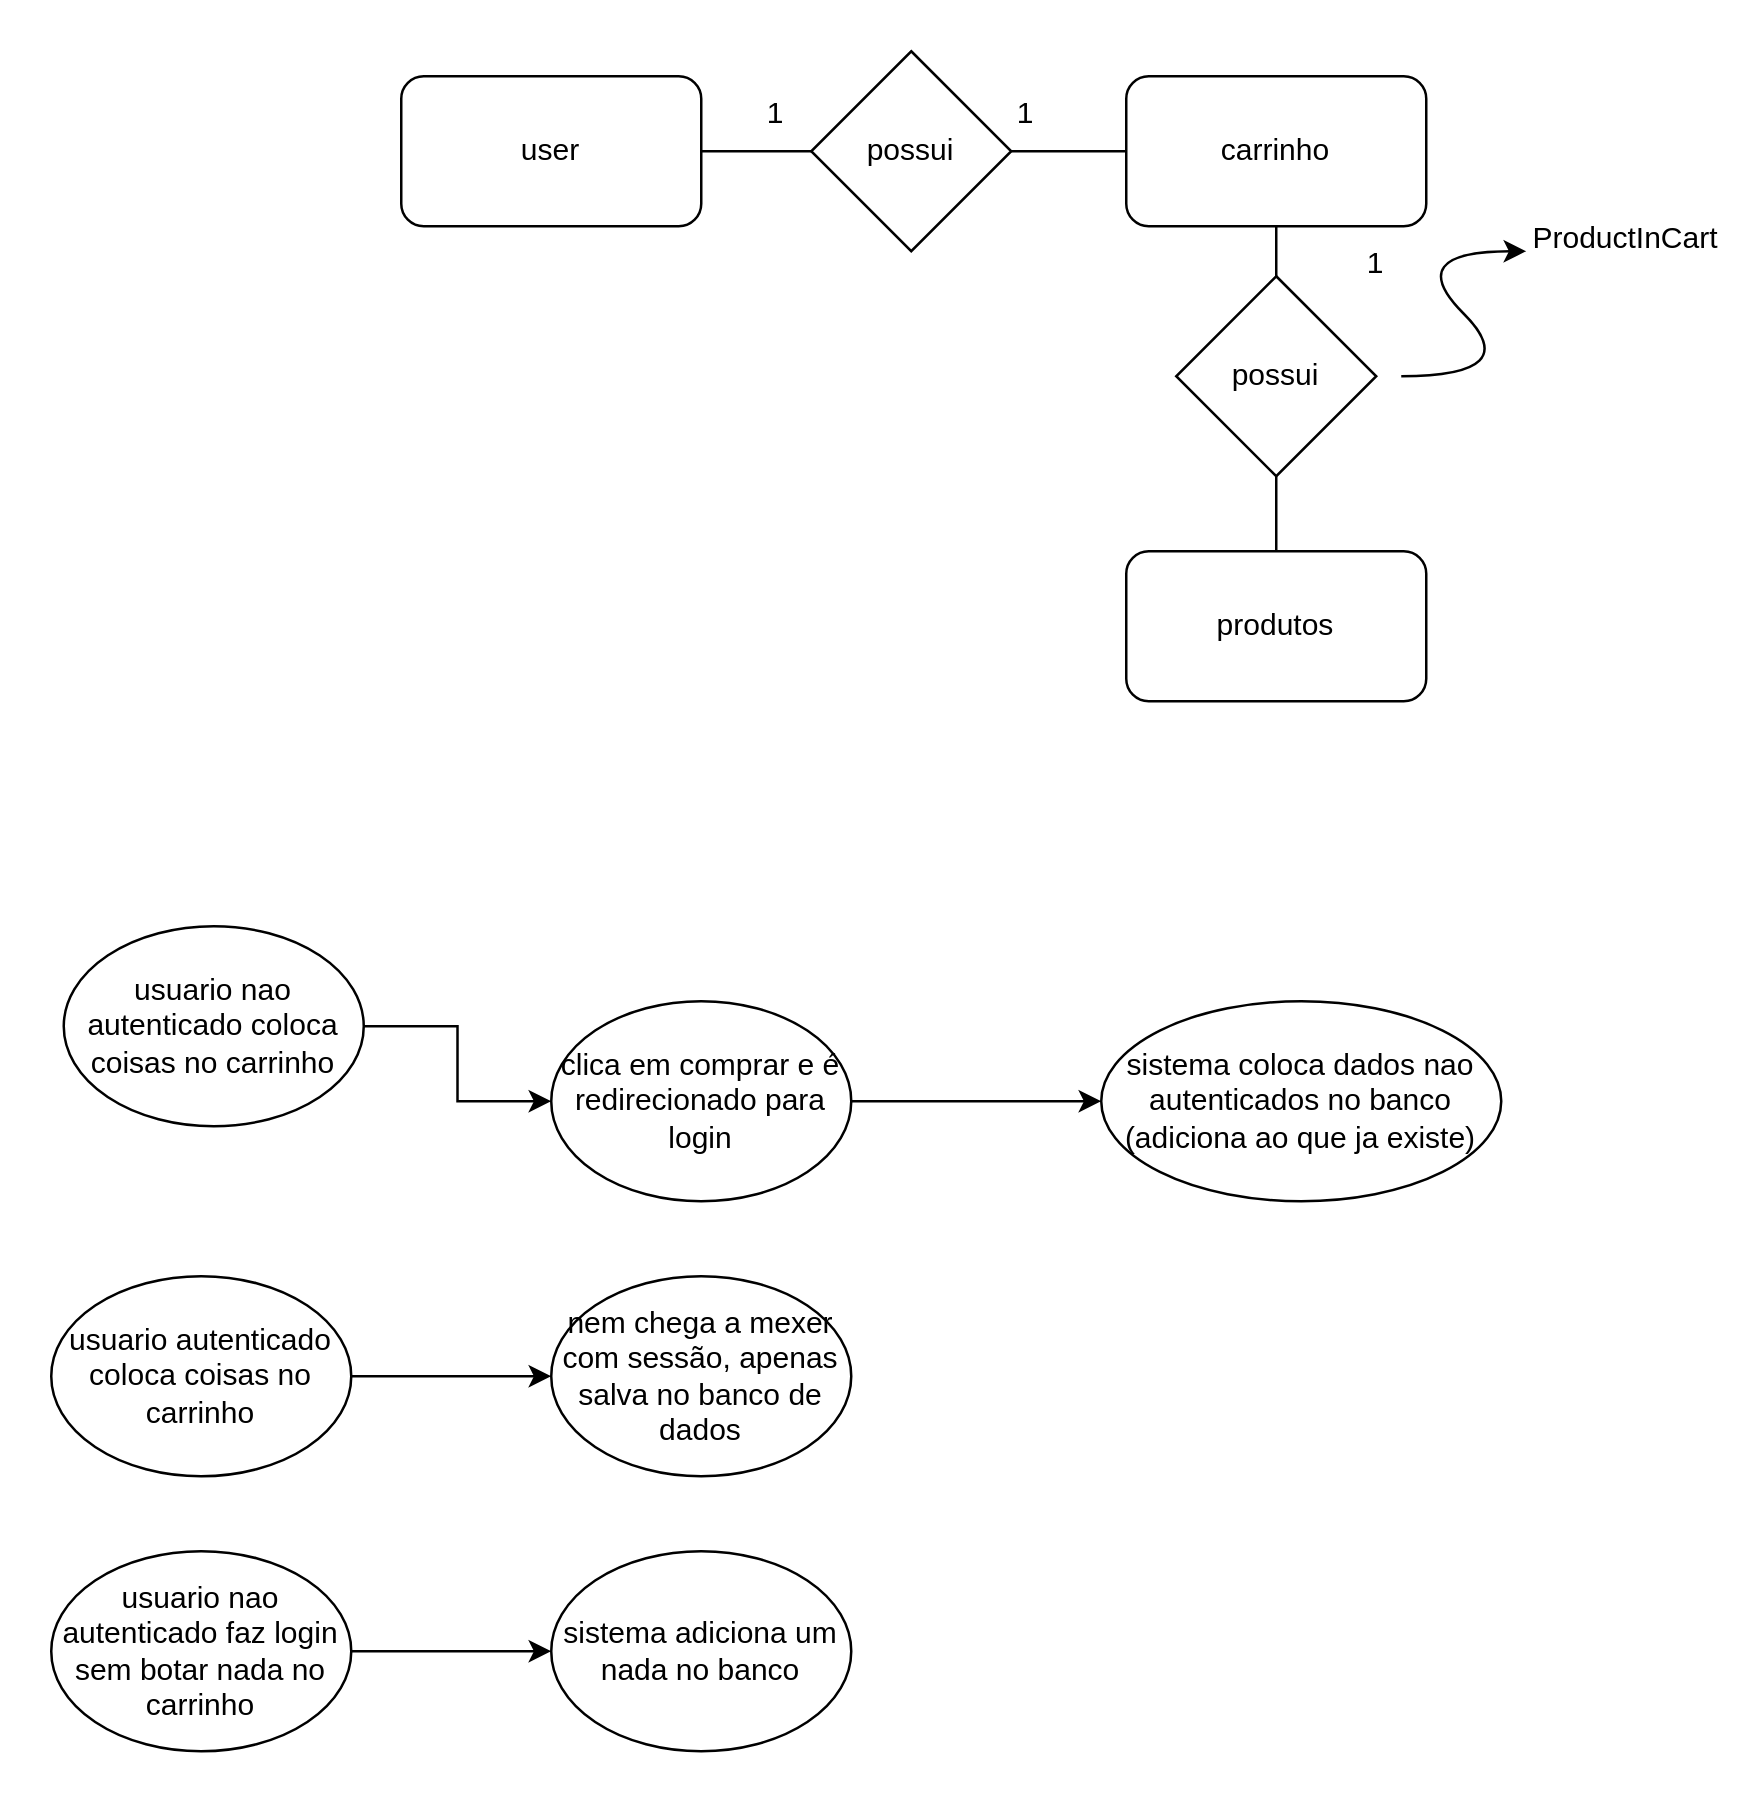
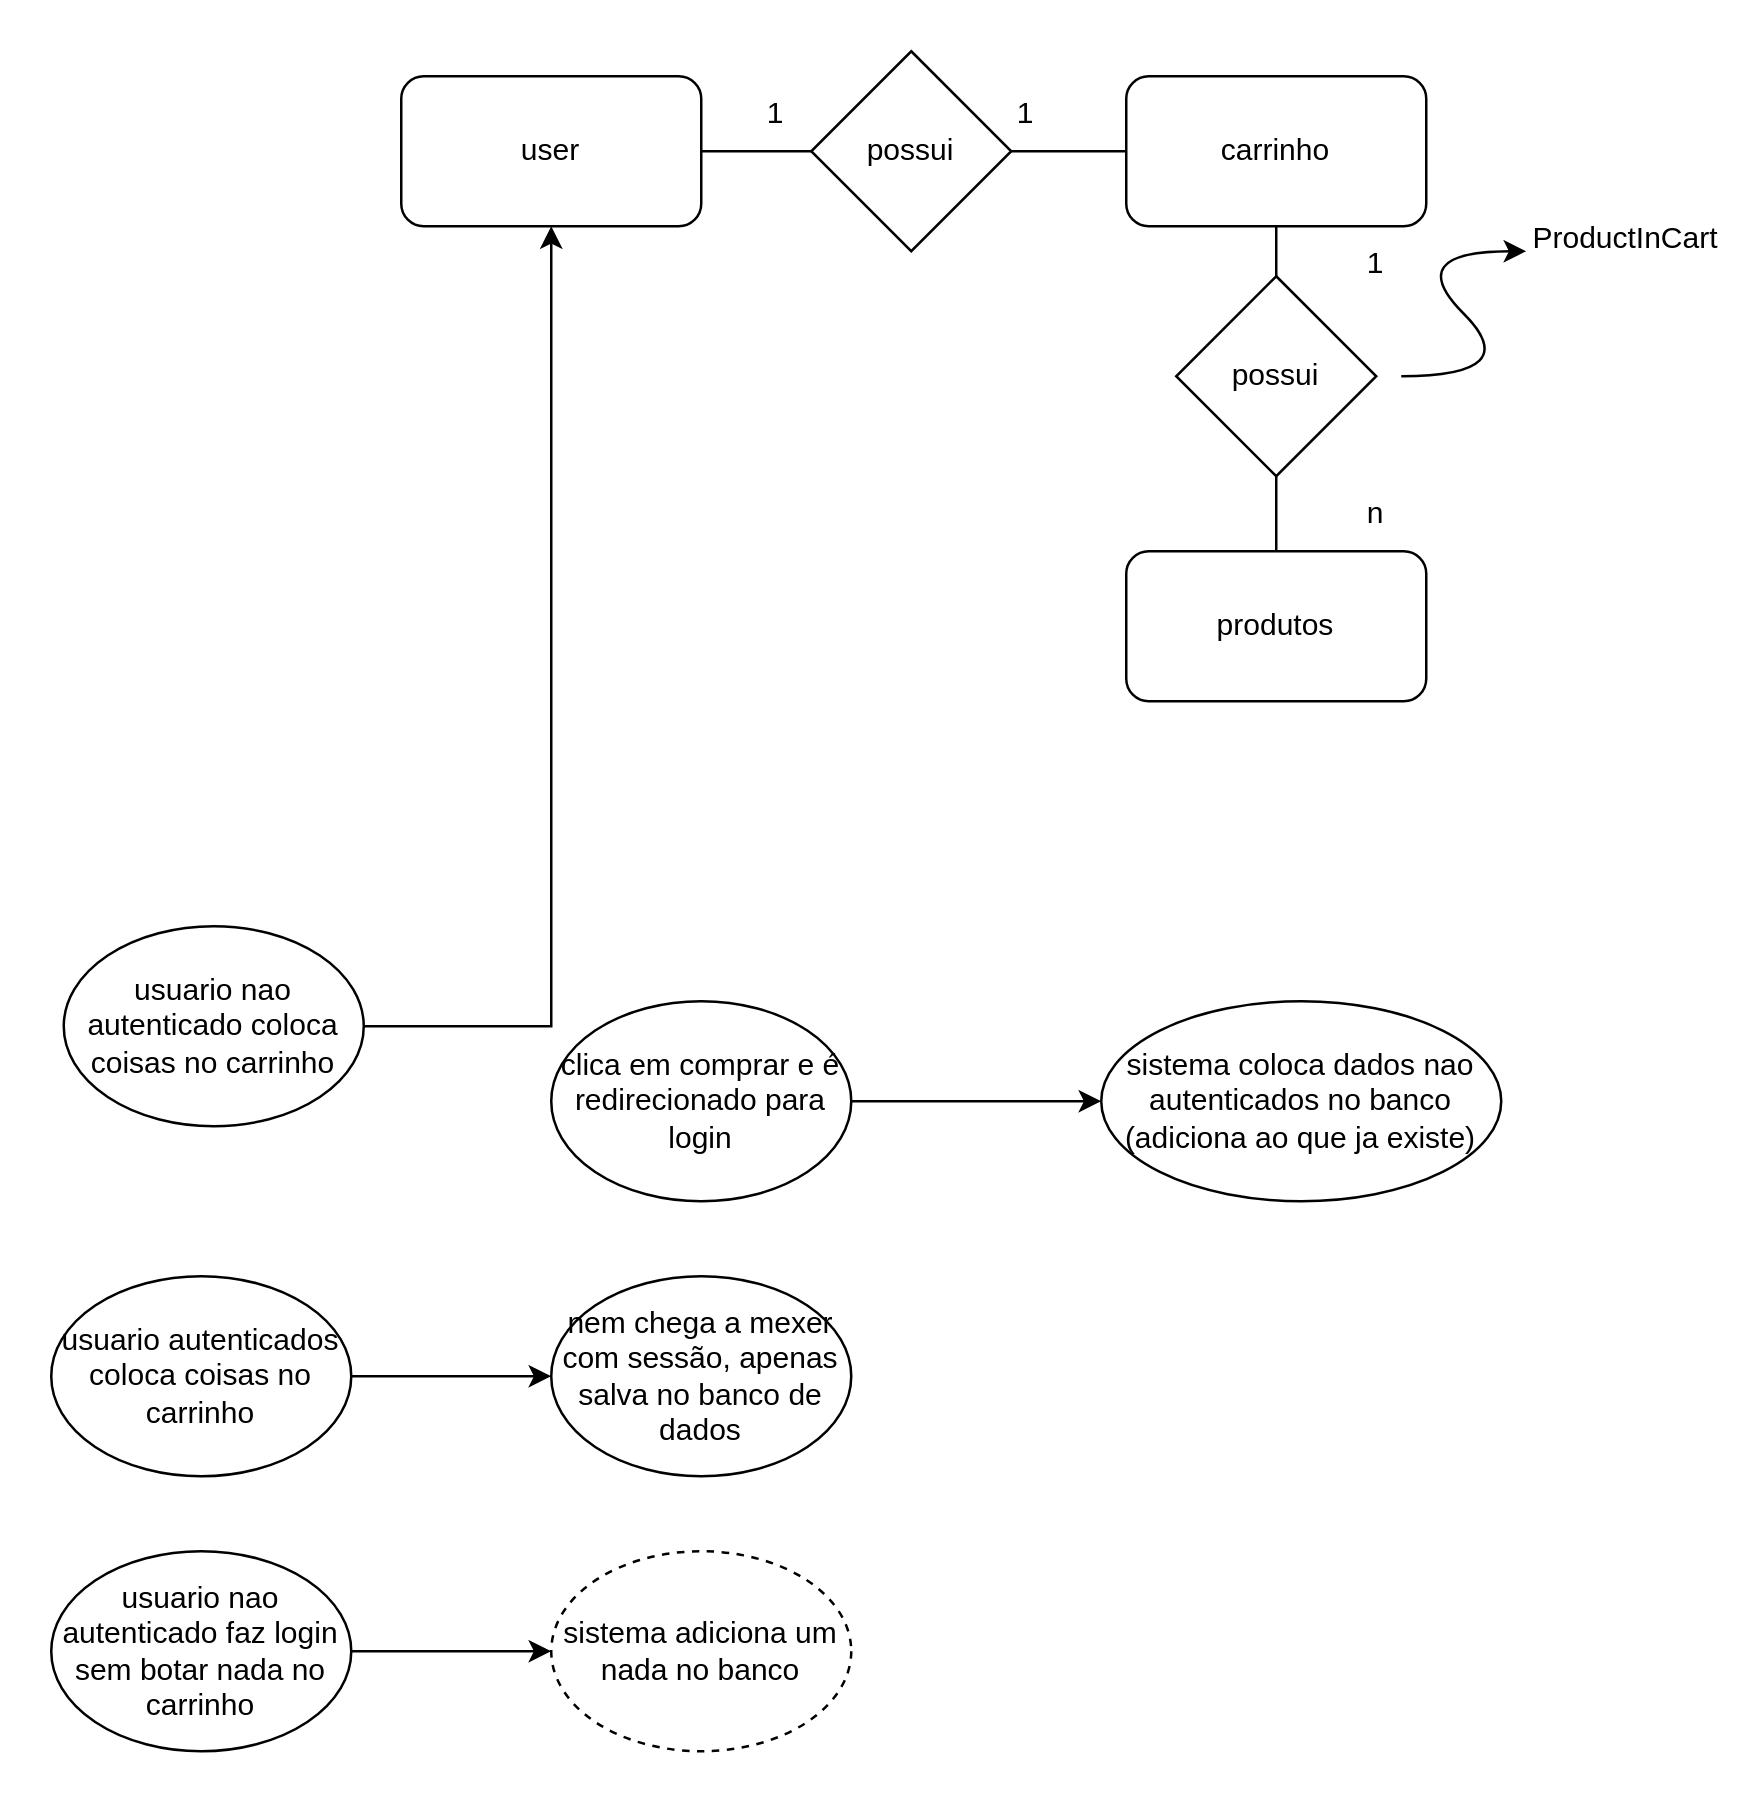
node "n": added
edge "usuario nao autenticado coloca coisas no carrinho" -> "clica em comprar e é redirecionado para login": now "usuario nao autenticado coloca coisas no carrinho" -> "user"
node "usuario autenticado coloca coisas no carrinho": label "usuario autenticado coloca coisas no carrinho" -> "usuario autenticados coloca coisas no carrinho"
node "sistema adiciona um nada no banco": style solid -> dashed
